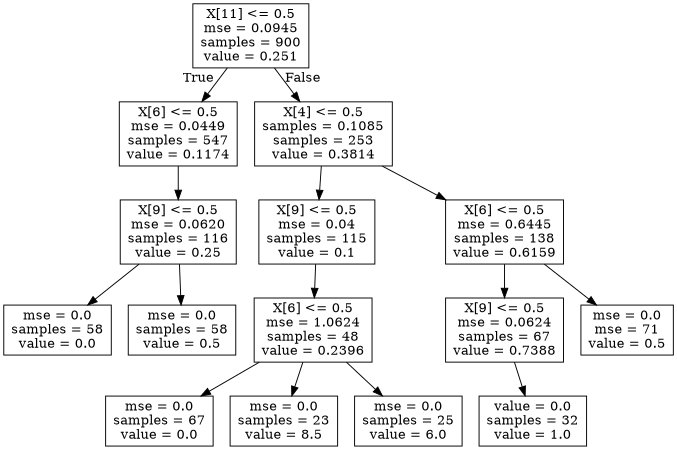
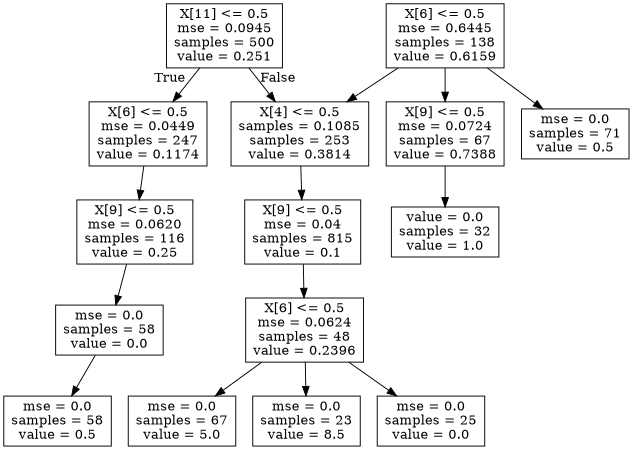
node "X[11] <= 0.5 mse = 0.0945 samples = 900 value = 0.251": label "X[11] <= 0.5 mse = 0.0945 samples = 900 value = 0.251" -> "X[11] <= 0.5 mse = 0.0945 samples = 500 value = 0.251"
node "X[6] <= 0.5 mse = 0.0449 samples = 547 value = 0.1174": label "X[6] <= 0.5 mse = 0.0449 samples = 547 value = 0.1174" -> "X[6] <= 0.5 mse = 0.0449 samples = 247 value = 0.1174"
edge "X[4] <= 0.5 samples = 0.1085 samples = 253 value = 0.3814" -> "X[6] <= 0.5 mse = 0.6445 samples = 138 value = 0.6159": reversed
node "X[9] <= 0.5 mse = 0.04 samples = 115 value = 0.1": label "X[9] <= 0.5 mse = 0.04 samples = 115 value = 0.1" -> "X[9] <= 0.5 mse = 0.04 samples = 815 value = 0.1"
edge "X[9] <= 0.5 mse = 0.0620 samples = 116 value = 0.25" -> "mse = 0.0 samples = 58 value = 0.5": now "mse = 0.0 samples = 58 value = 0.0" -> "mse = 0.0 samples = 58 value = 0.5"
node "X[6] <= 0.5 mse = 1.0624 samples = 48 value = 0.2396": label "X[6] <= 0.5 mse = 1.0624 samples = 48 value = 0.2396" -> "X[6] <= 0.5 mse = 0.0624 samples = 48 value = 0.2396"
node "X[9] <= 0.5 mse = 0.0624 samples = 67 value = 0.7388": label "X[9] <= 0.5 mse = 0.0624 samples = 67 value = 0.7388" -> "X[9] <= 0.5 mse = 0.0724 samples = 67 value = 0.7388"
node "mse = 0.0 mse = 71 value = 0.5": label "mse = 0.0 mse = 71 value = 0.5" -> "mse = 0.0 samples = 71 value = 0.5"
node "mse = 0.0 samples = 67 value = 0.0": label "mse = 0.0 samples = 67 value = 0.0" -> "mse = 0.0 samples = 67 value = 5.0"
node "mse = 0.0 samples = 25 value = 6.0": label "mse = 0.0 samples = 25 value = 6.0" -> "mse = 0.0 samples = 25 value = 0.0"
